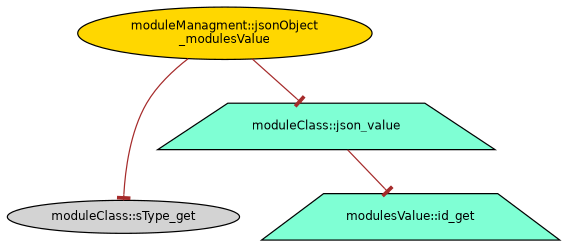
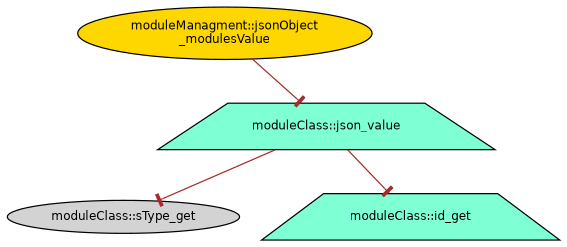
edge "moduleManagment::jsonObject _modulesValue" -> "moduleClass::sType_get": now "moduleClass::json_value" -> "moduleClass::sType_get"
node "modulesValue::id_get": label "modulesValue::id_get" -> "moduleClass::id_get"
